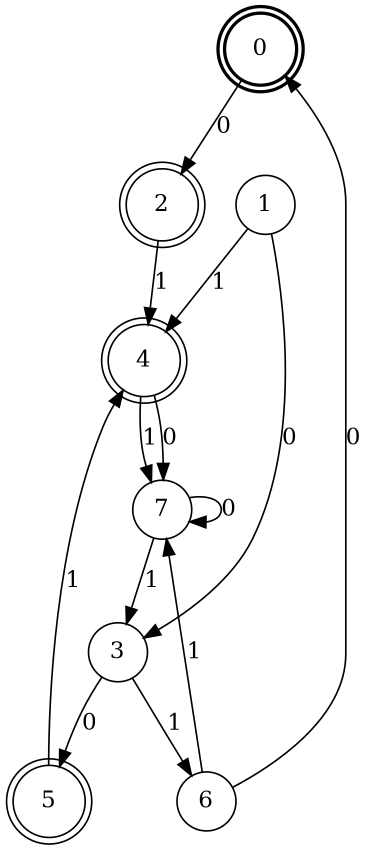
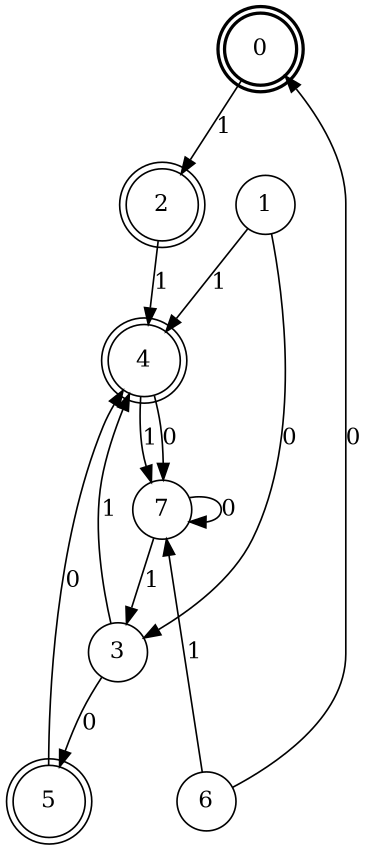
edge "0" -> "2": label "0" -> "1"
edge "5" -> "4": label "1" -> "0"
edge "3" -> "6": now "3" -> "4"
